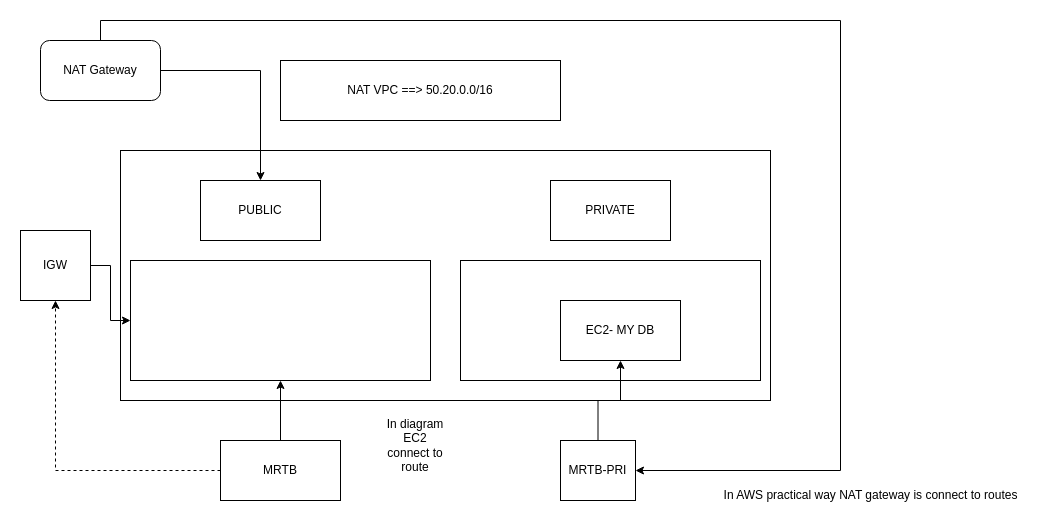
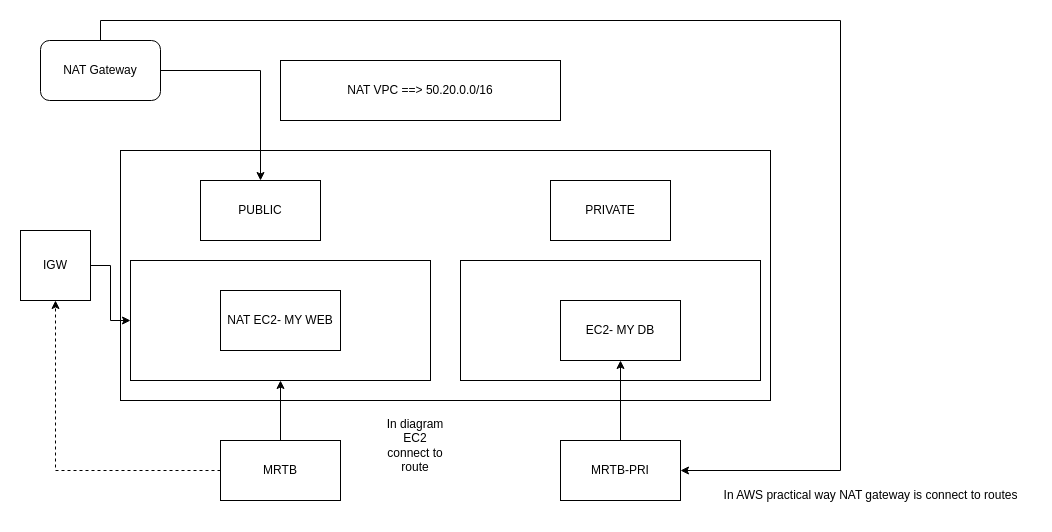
node "NAT EC2- MY WEB": added
node "MRTB-PRI": size 75x60 -> 120x60
